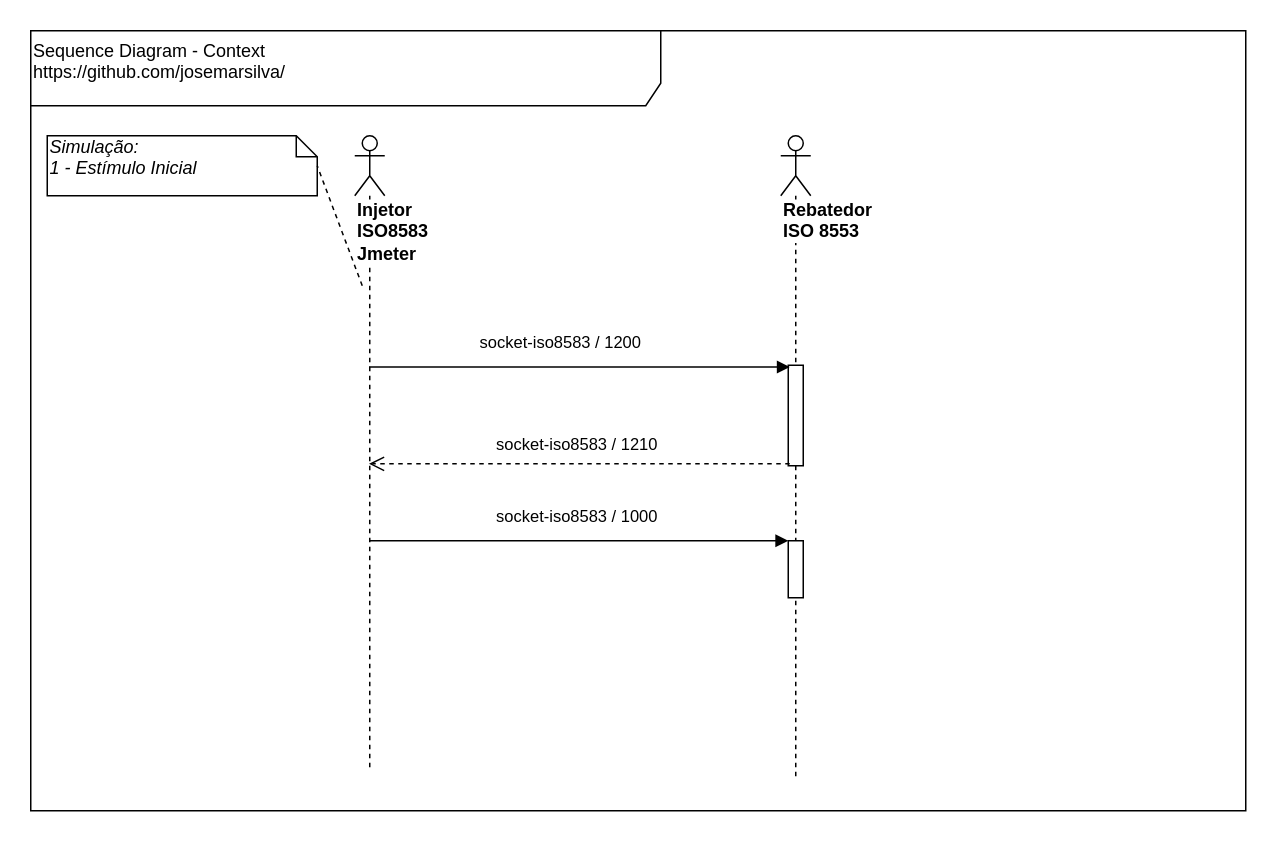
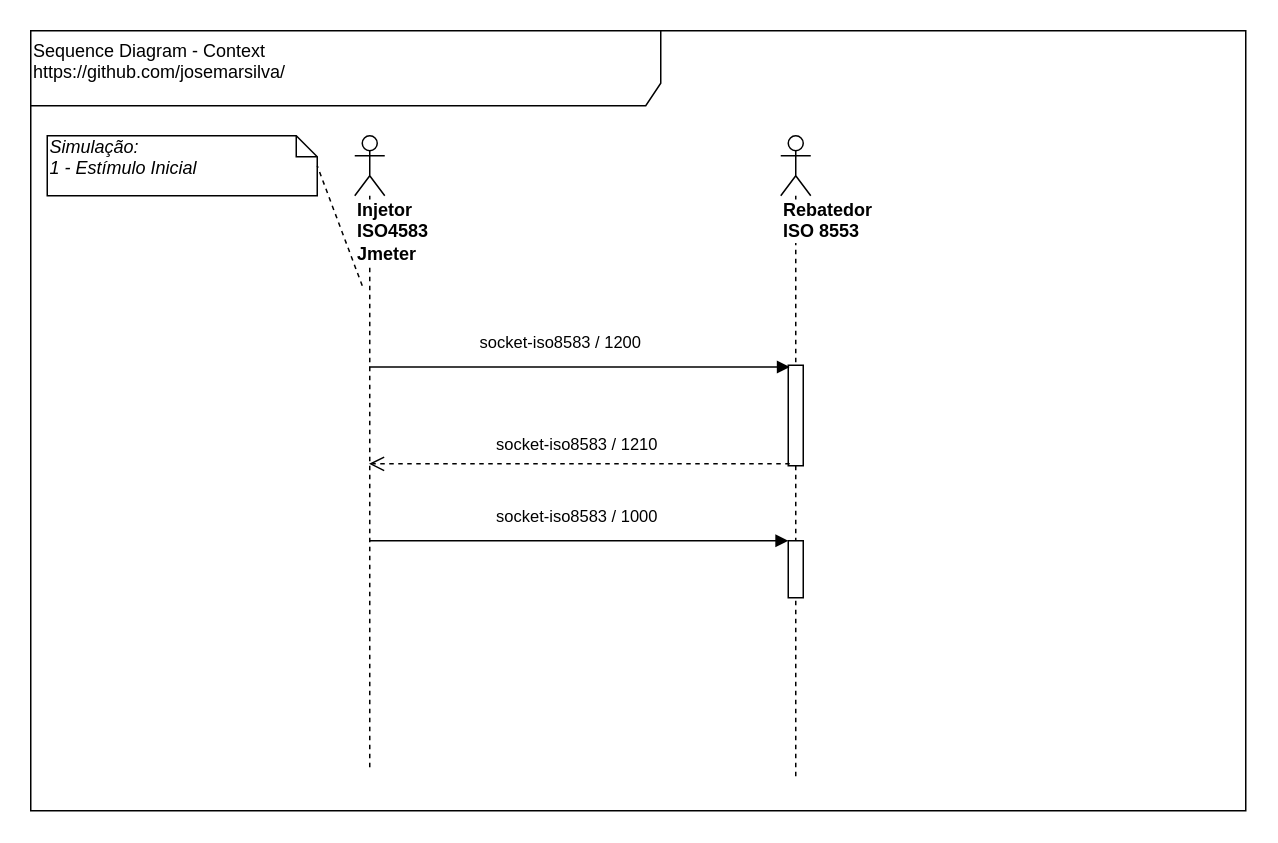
node "Injetor ISO8583 Jmeter": label "Injetor ISO8583 Jmeter" -> "Injetor ISO4583 Jmeter"
